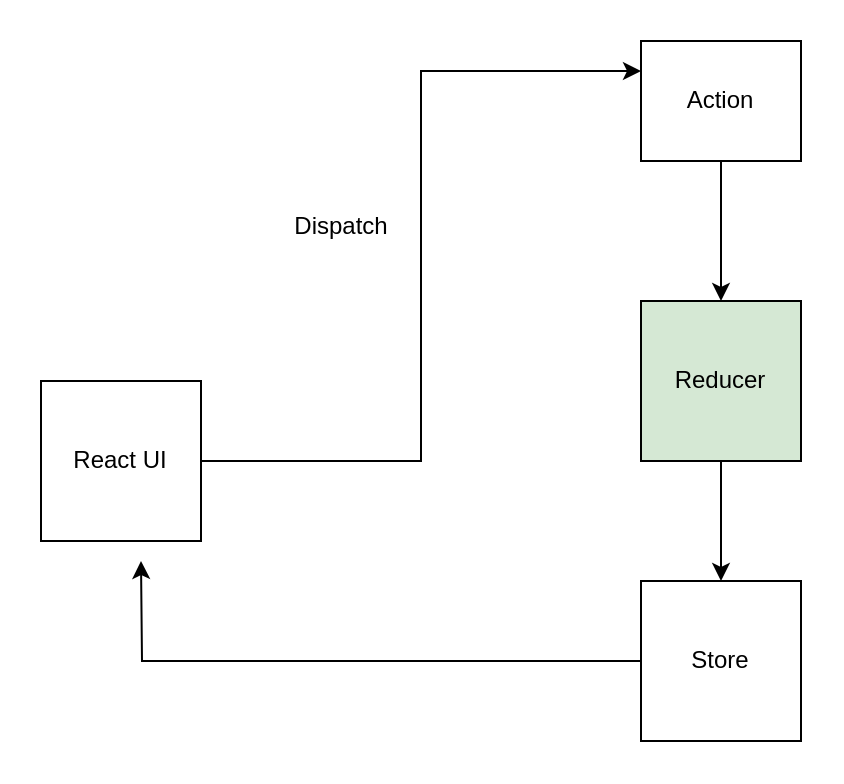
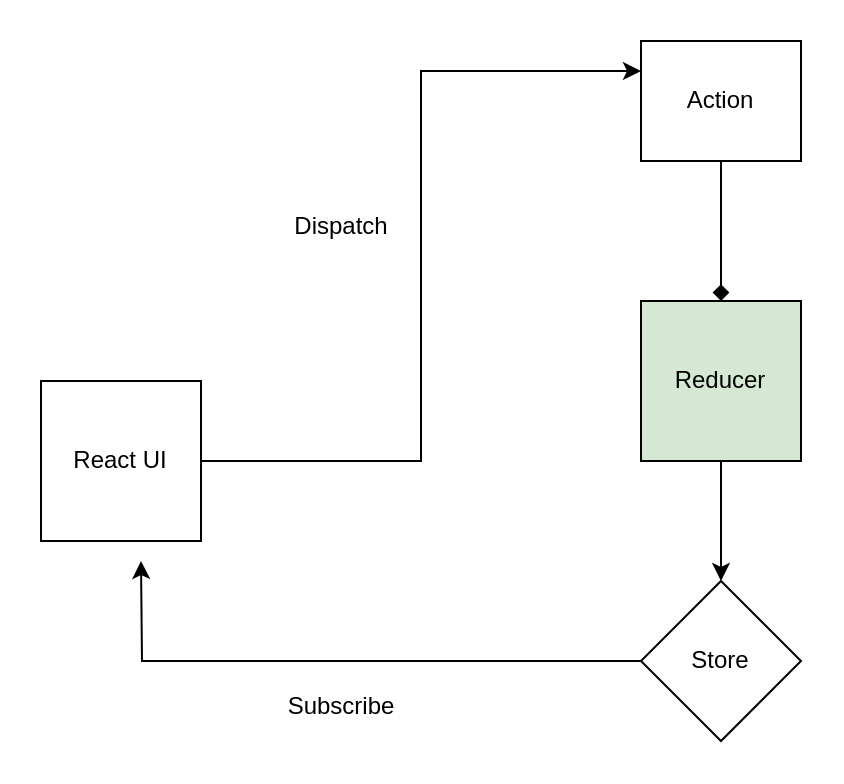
edge "Action" -> "Reducer": arrowhead classic -> diamond
node "Store": shape rectangle -> diamond
node "Subscribe": added
